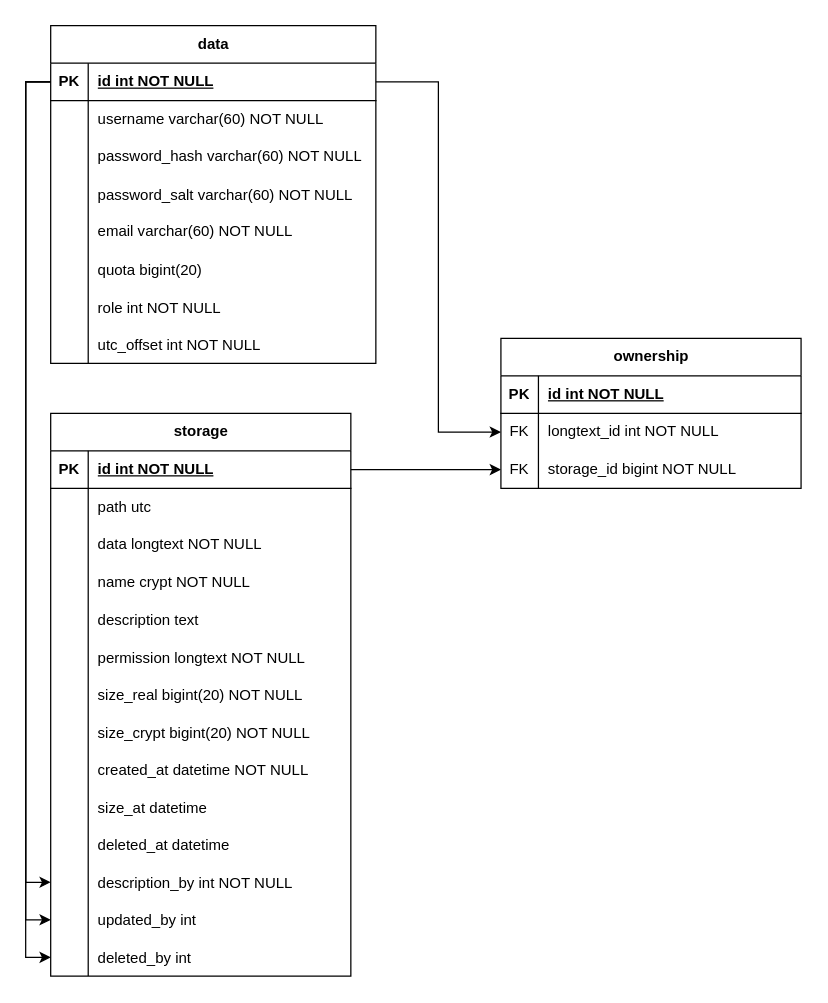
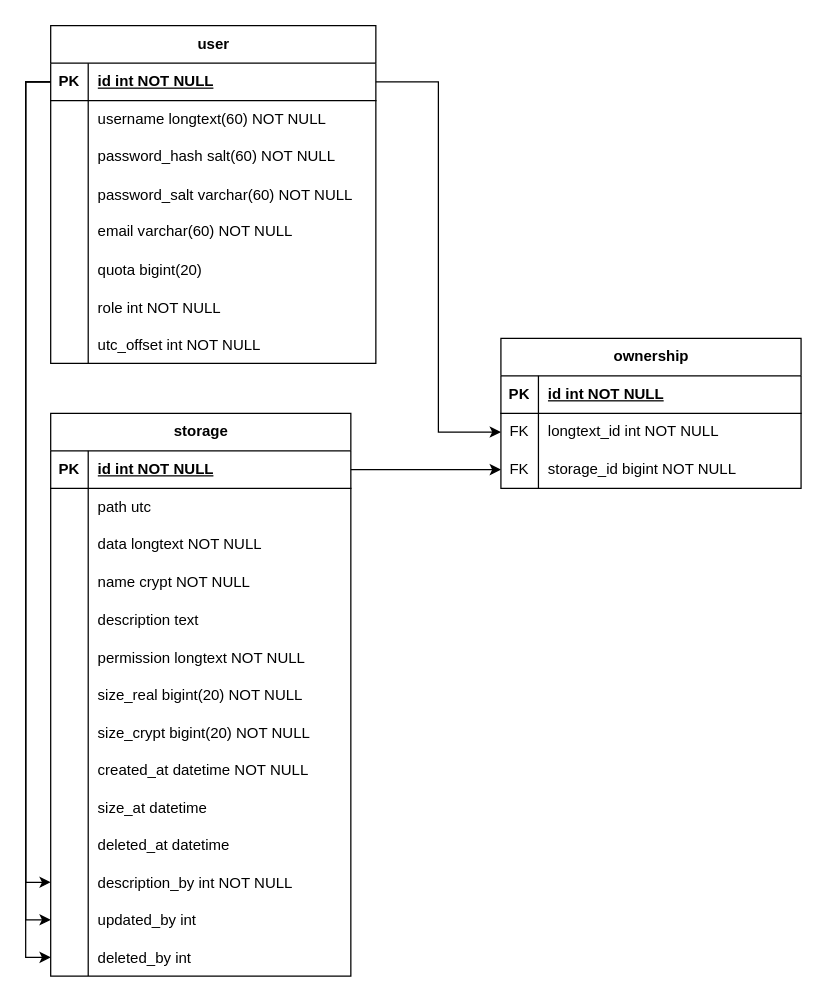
node "data": label "data" -> "user"
node "username varchar(60) NOT NULL": label "username varchar(60) NOT NULL" -> "username longtext(60) NOT NULL"
node "password_hash varchar(60) NOT NULL": label "password_hash varchar(60) NOT NULL" -> "password_hash salt(60) NOT NULL"
